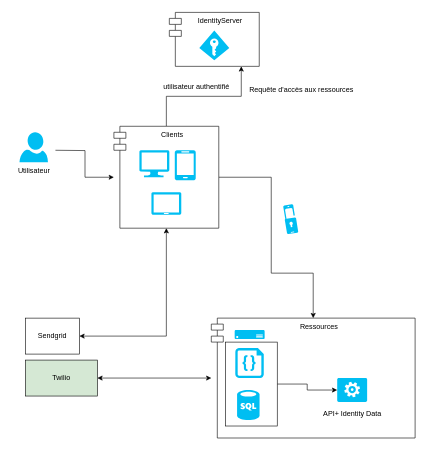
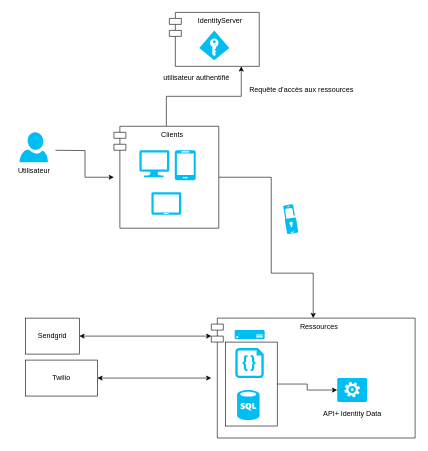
node "utilisateur authentifié": moved (197, 87) -> (197, 78)
edge "Clients" -- "Sendgrid": now "Ressources" -- "Sendgrid"
node "Twilio": fillcolor #d5e8d4 -> #ffffff
